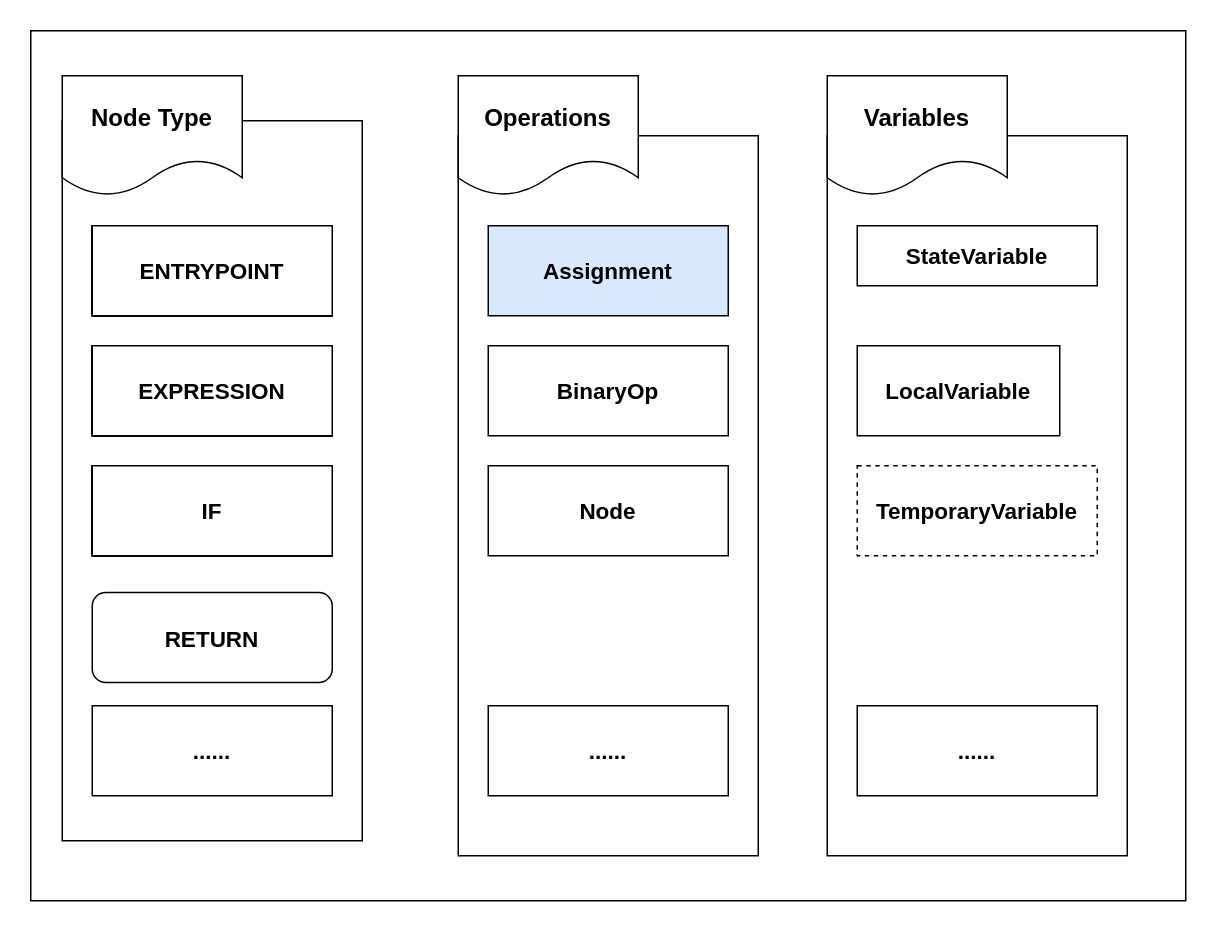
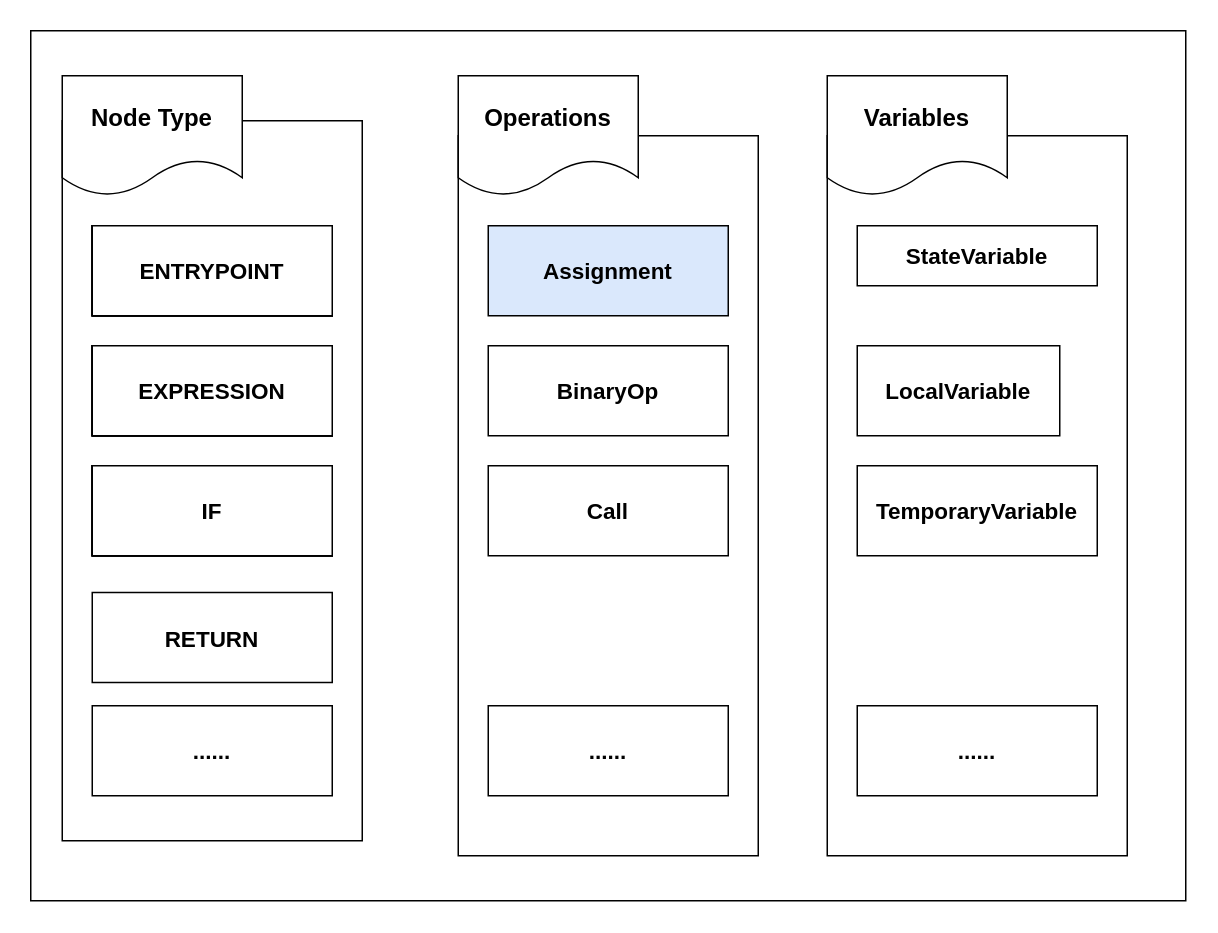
node "Node": label "Node" -> "Call"
node "TemporaryVariable": style dashed -> solid
node "RETURN": shape rounded rectangle -> rectangle
